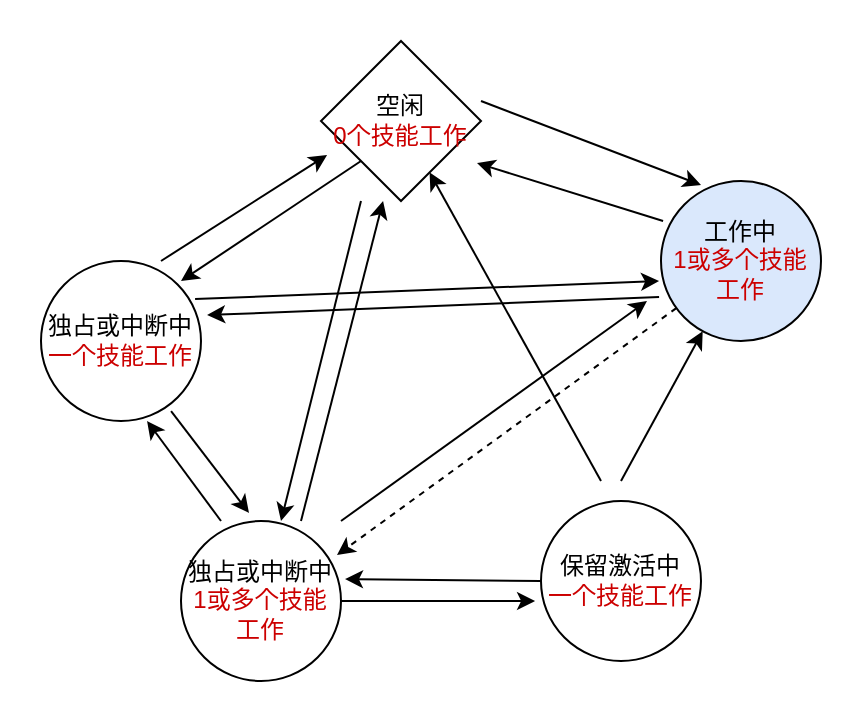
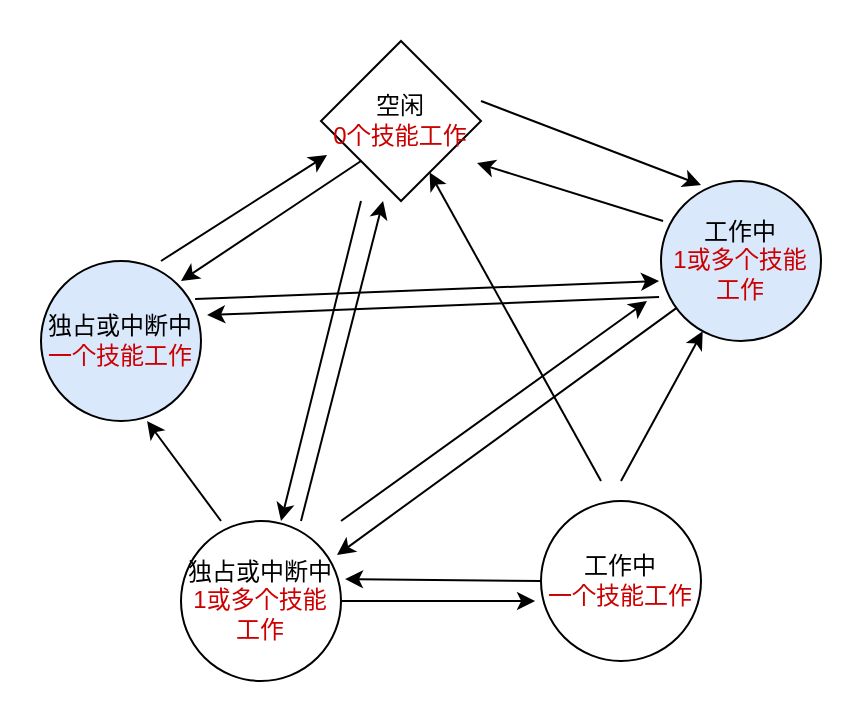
node "独占或中断中 一个技能工作": fillcolor #ffffff -> #dae8fc
edge "独占或中断中 一个技能工作" -> "独占或中断中 1或多个技能工作": removed
edge "工作中 1或多个技能工作" -> "独占或中断中 1或多个技能工作": style dashed -> solid
node "保留激活中 一个技能工作": label "保留激活中 一个技能工作" -> "工作中 一个技能工作"
